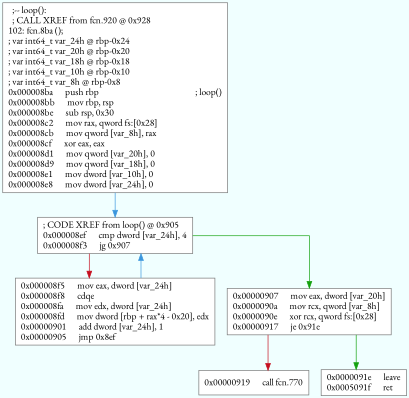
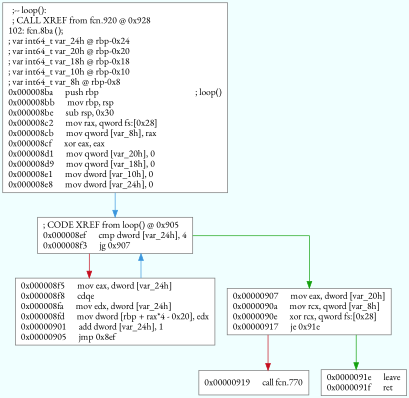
node "0x0000091e      leave 0x0005091f      ret": label "0x0000091e      leave 0x0005091f      ret" -> "0x0000091e      leave 0x0000091f      ret"
